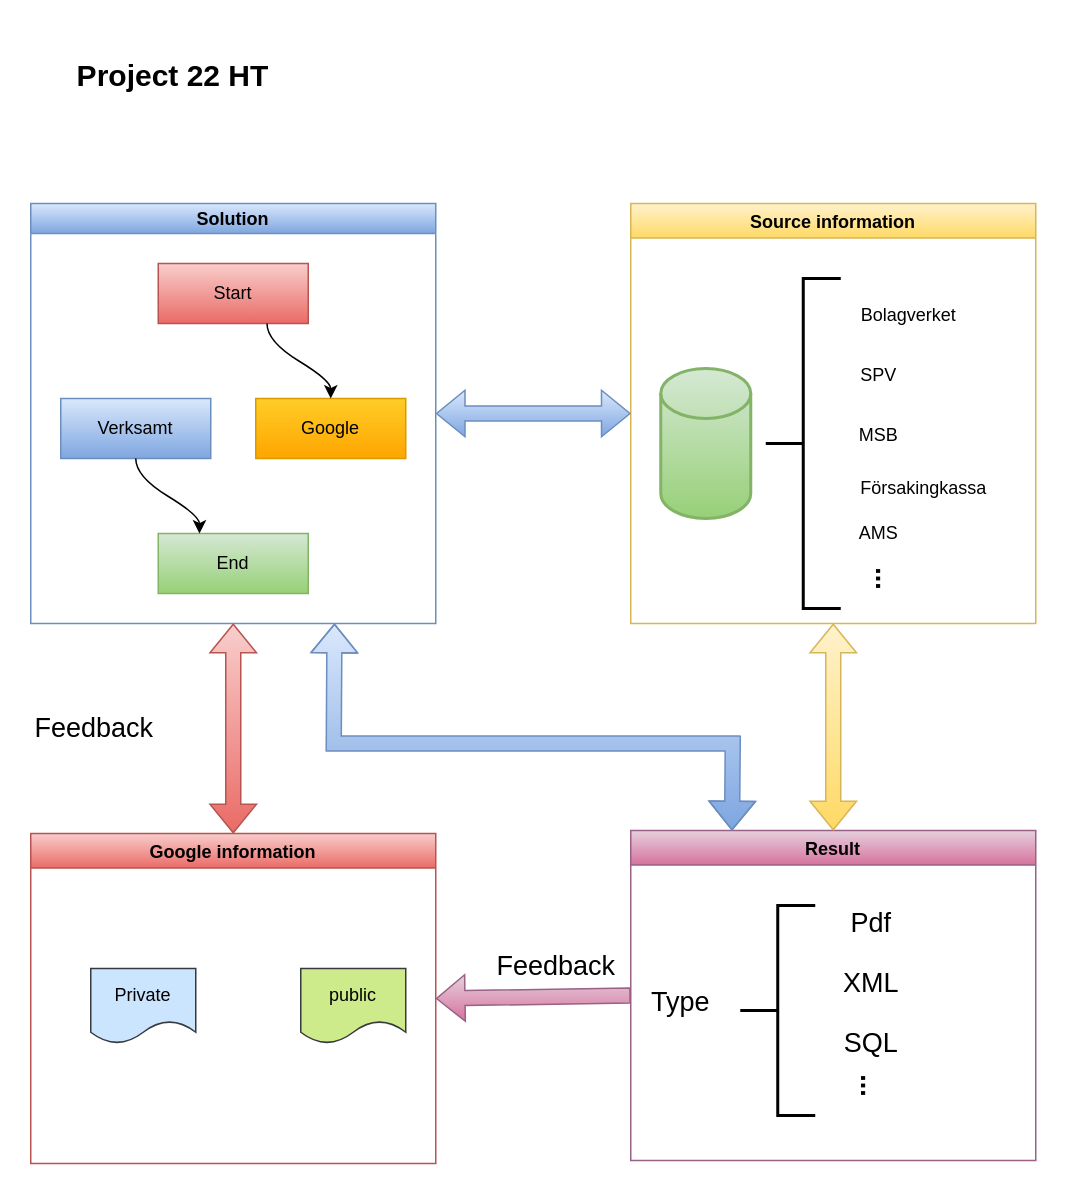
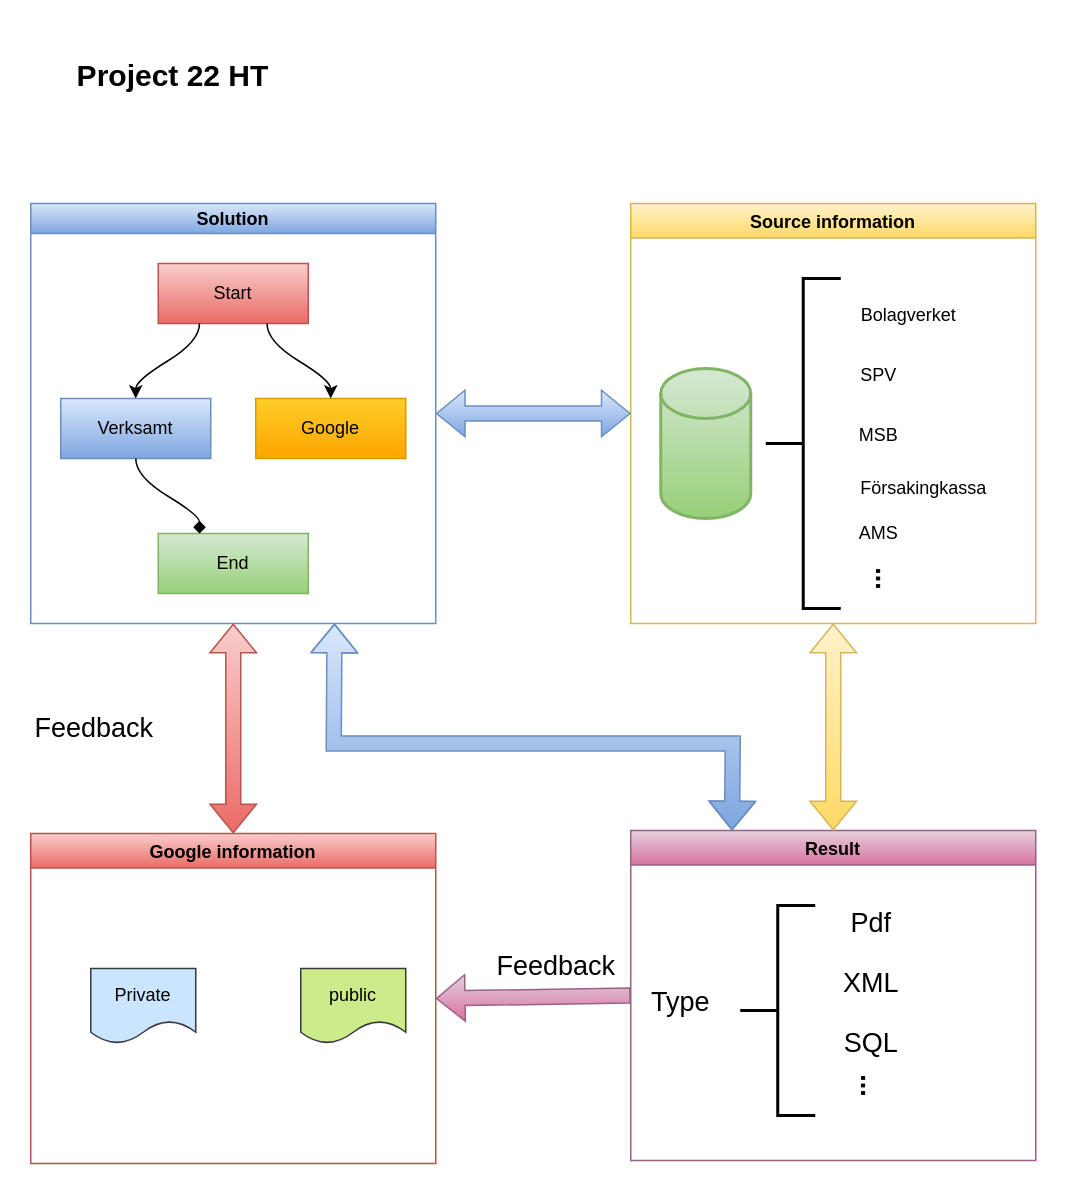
edge "Start" -> "Verksamt": added
edge "Verksamt" -> "End": arrowhead classic -> diamond
